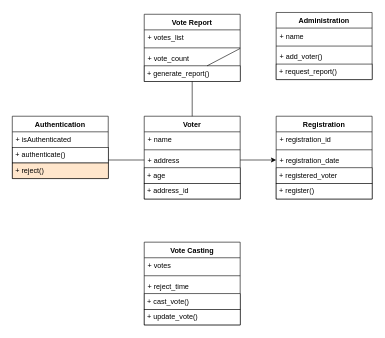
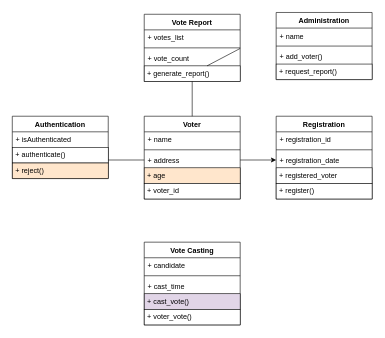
node "+ age": fillcolor #ffffff -> #ffe6cc
node "+ address_id": label "+ address_id" -> "+ voter_id"
node "+ votes": label "+ votes" -> "+ candidate"
node "+ reject_time": label "+ reject_time" -> "+ cast_time"
node "+ cast_vote()": fillcolor #ffffff -> #e1d5e7
node "+ update_vote()": label "+ update_vote()" -> "+ voter_vote()"
